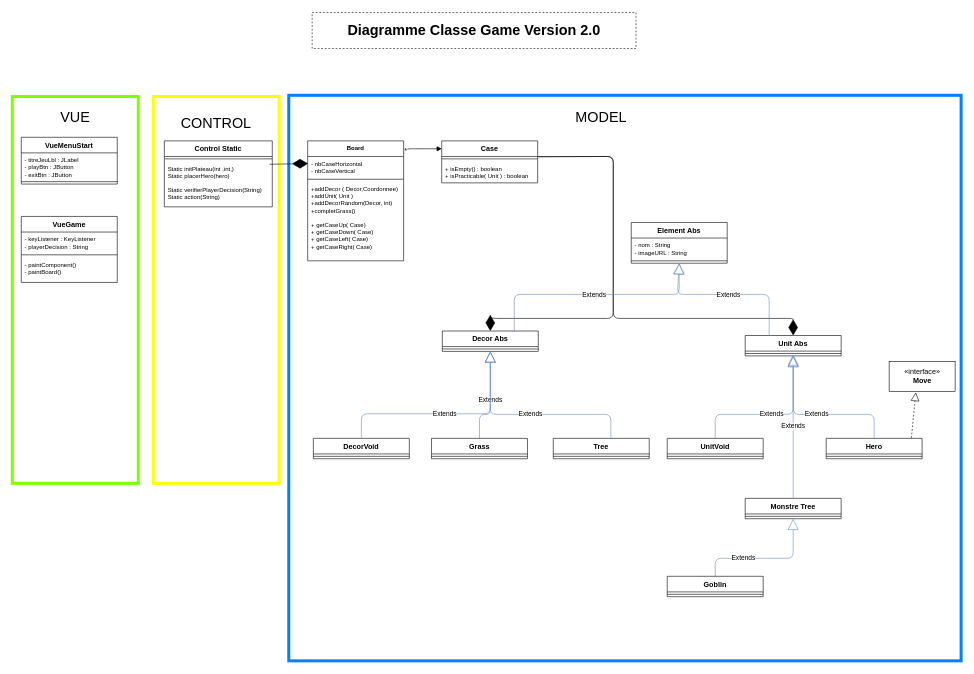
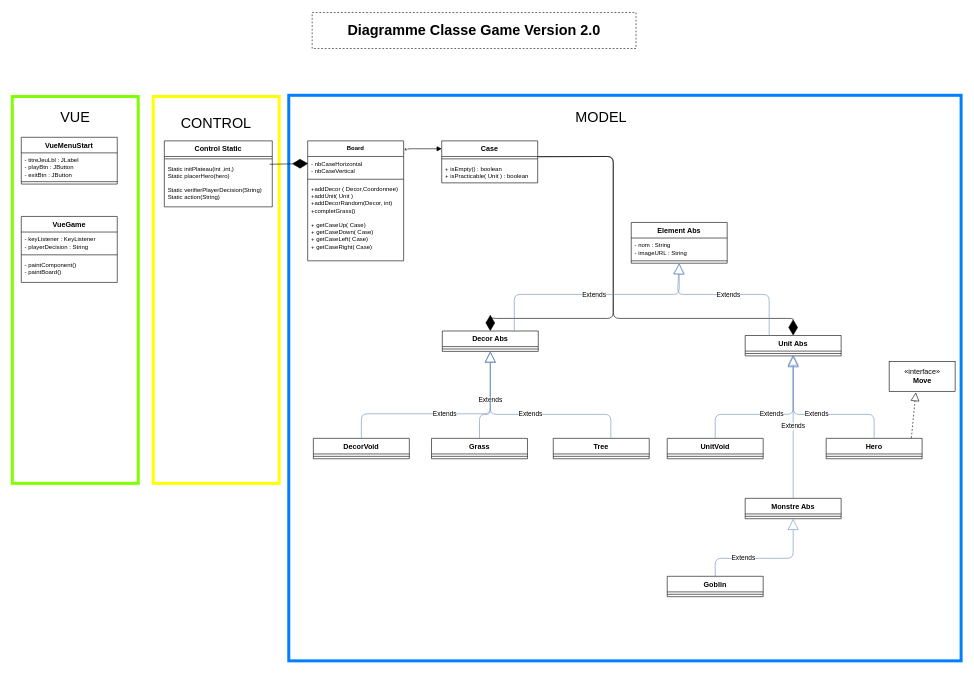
node "Monstre Tree": label "Monstre Tree" -> "Monstre Abs"
